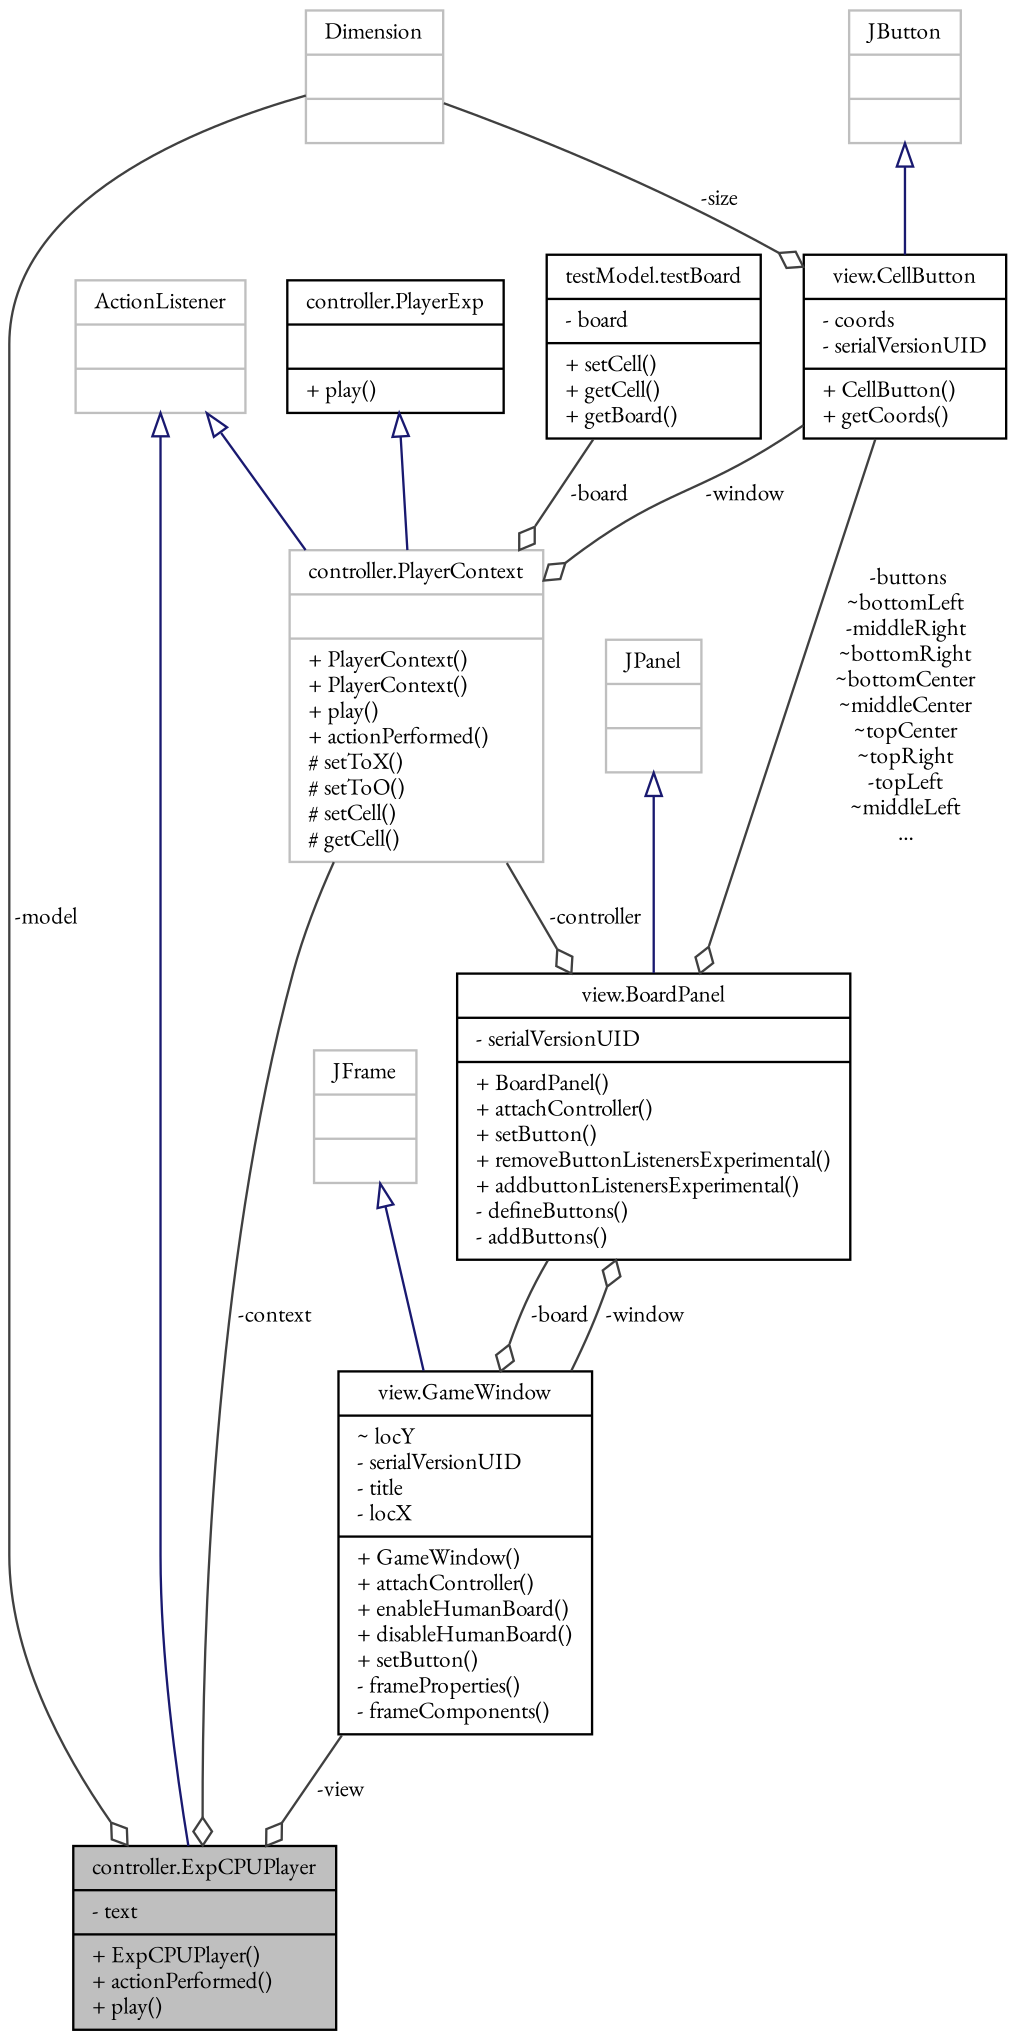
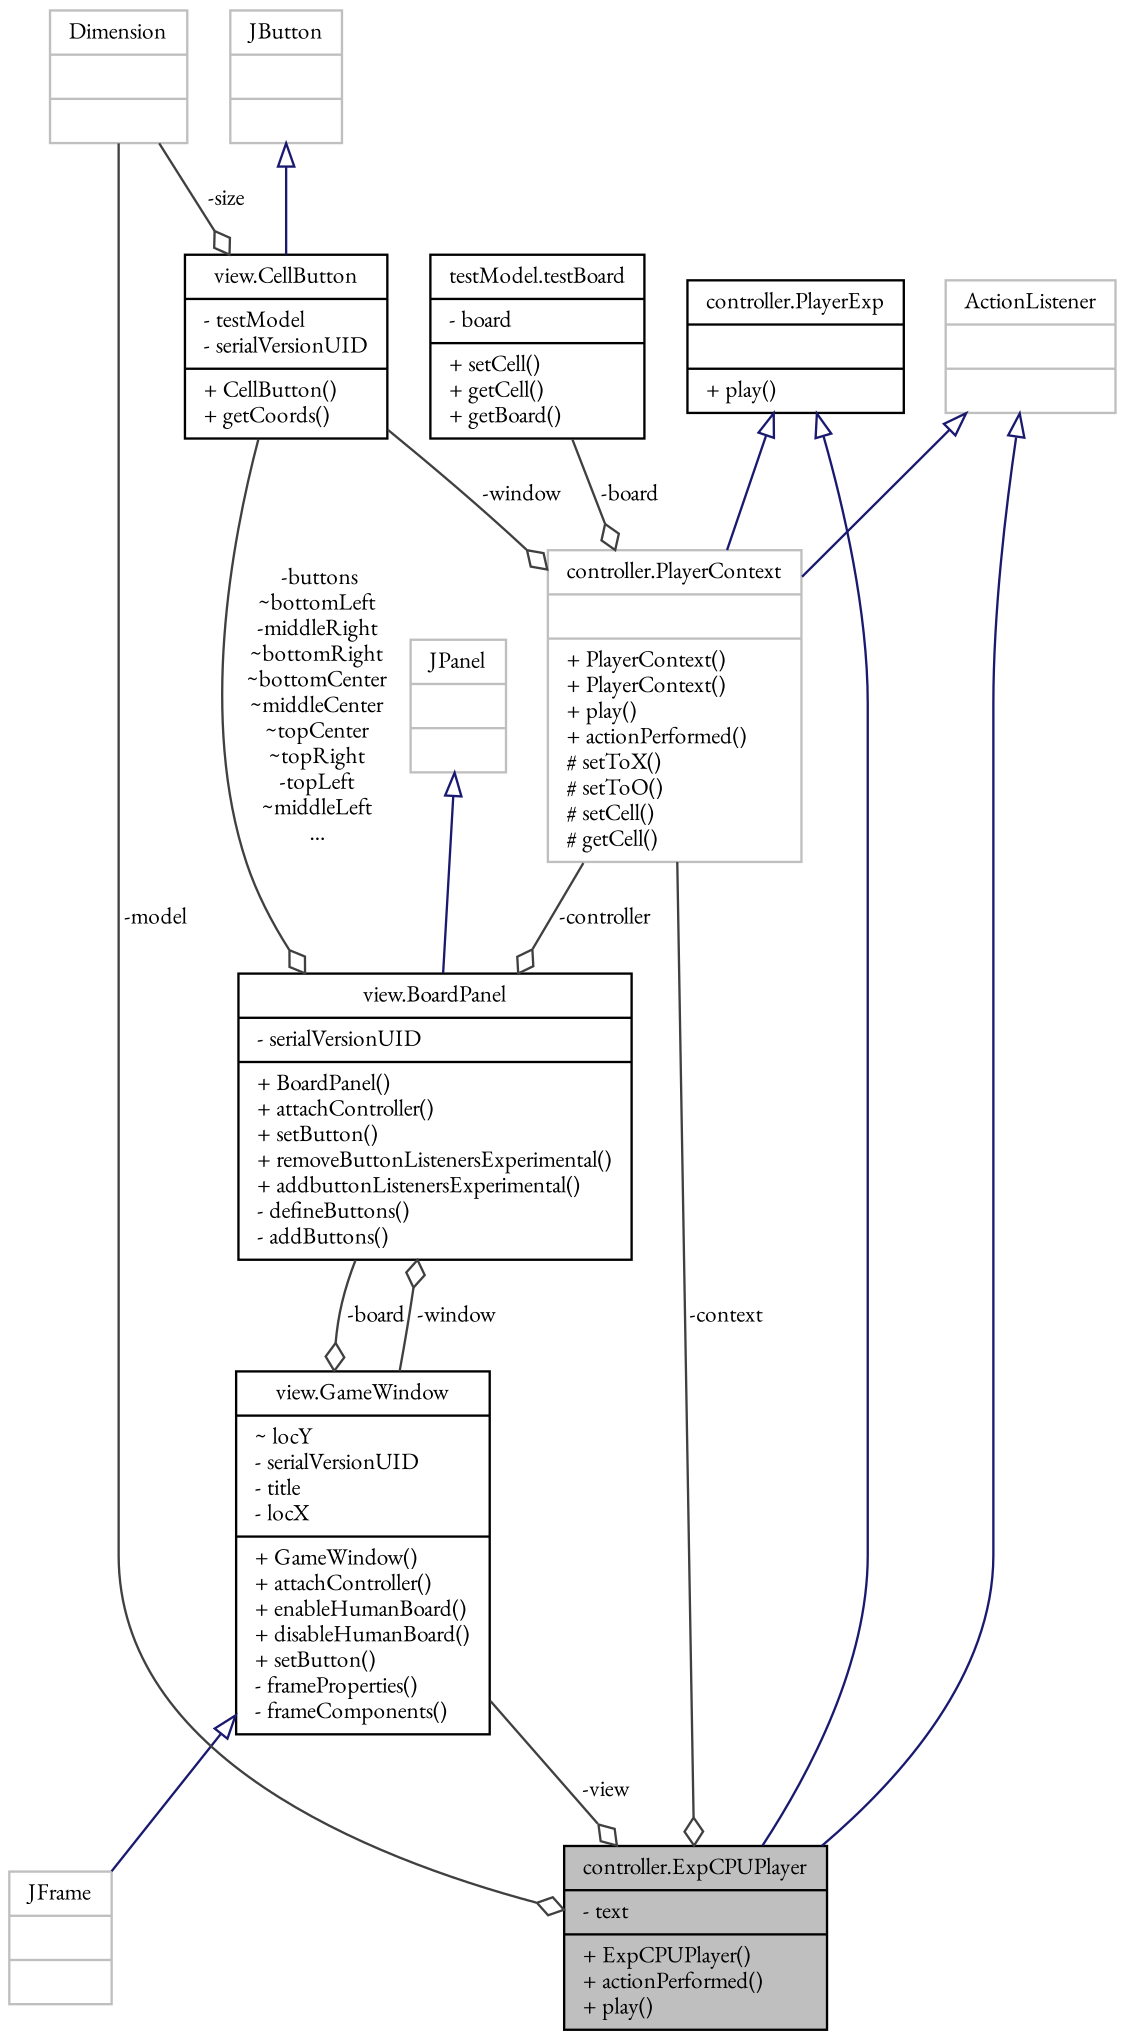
node "view.CellButton": text "- coords" -> "- testModel"
edge "controller.ExpCPUPlayer" -> "controller.PlayerExp": added
edge "view.GameWindow" -> "JFrame": reversed
